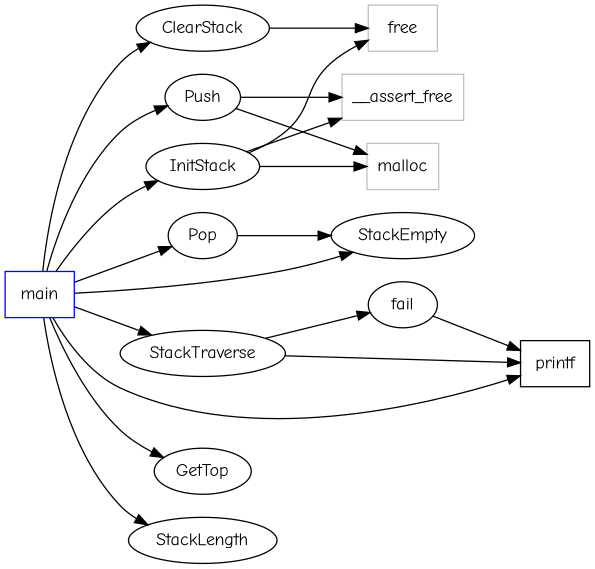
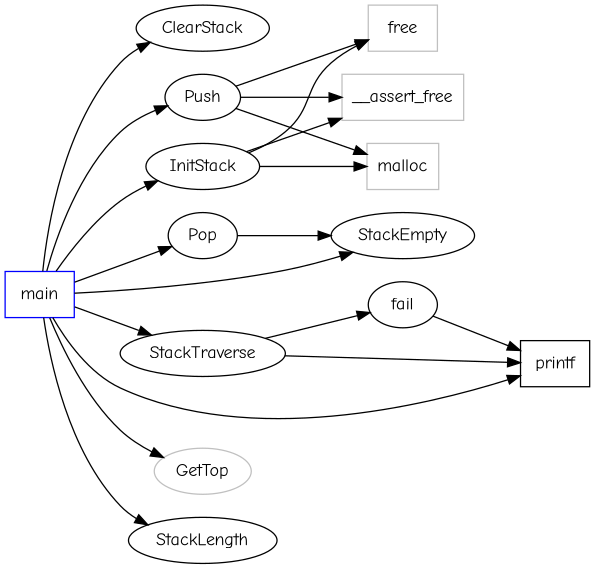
edge "ClearStack" -> "free": now "Push" -> "free"
node "GetTop": color black -> grey
